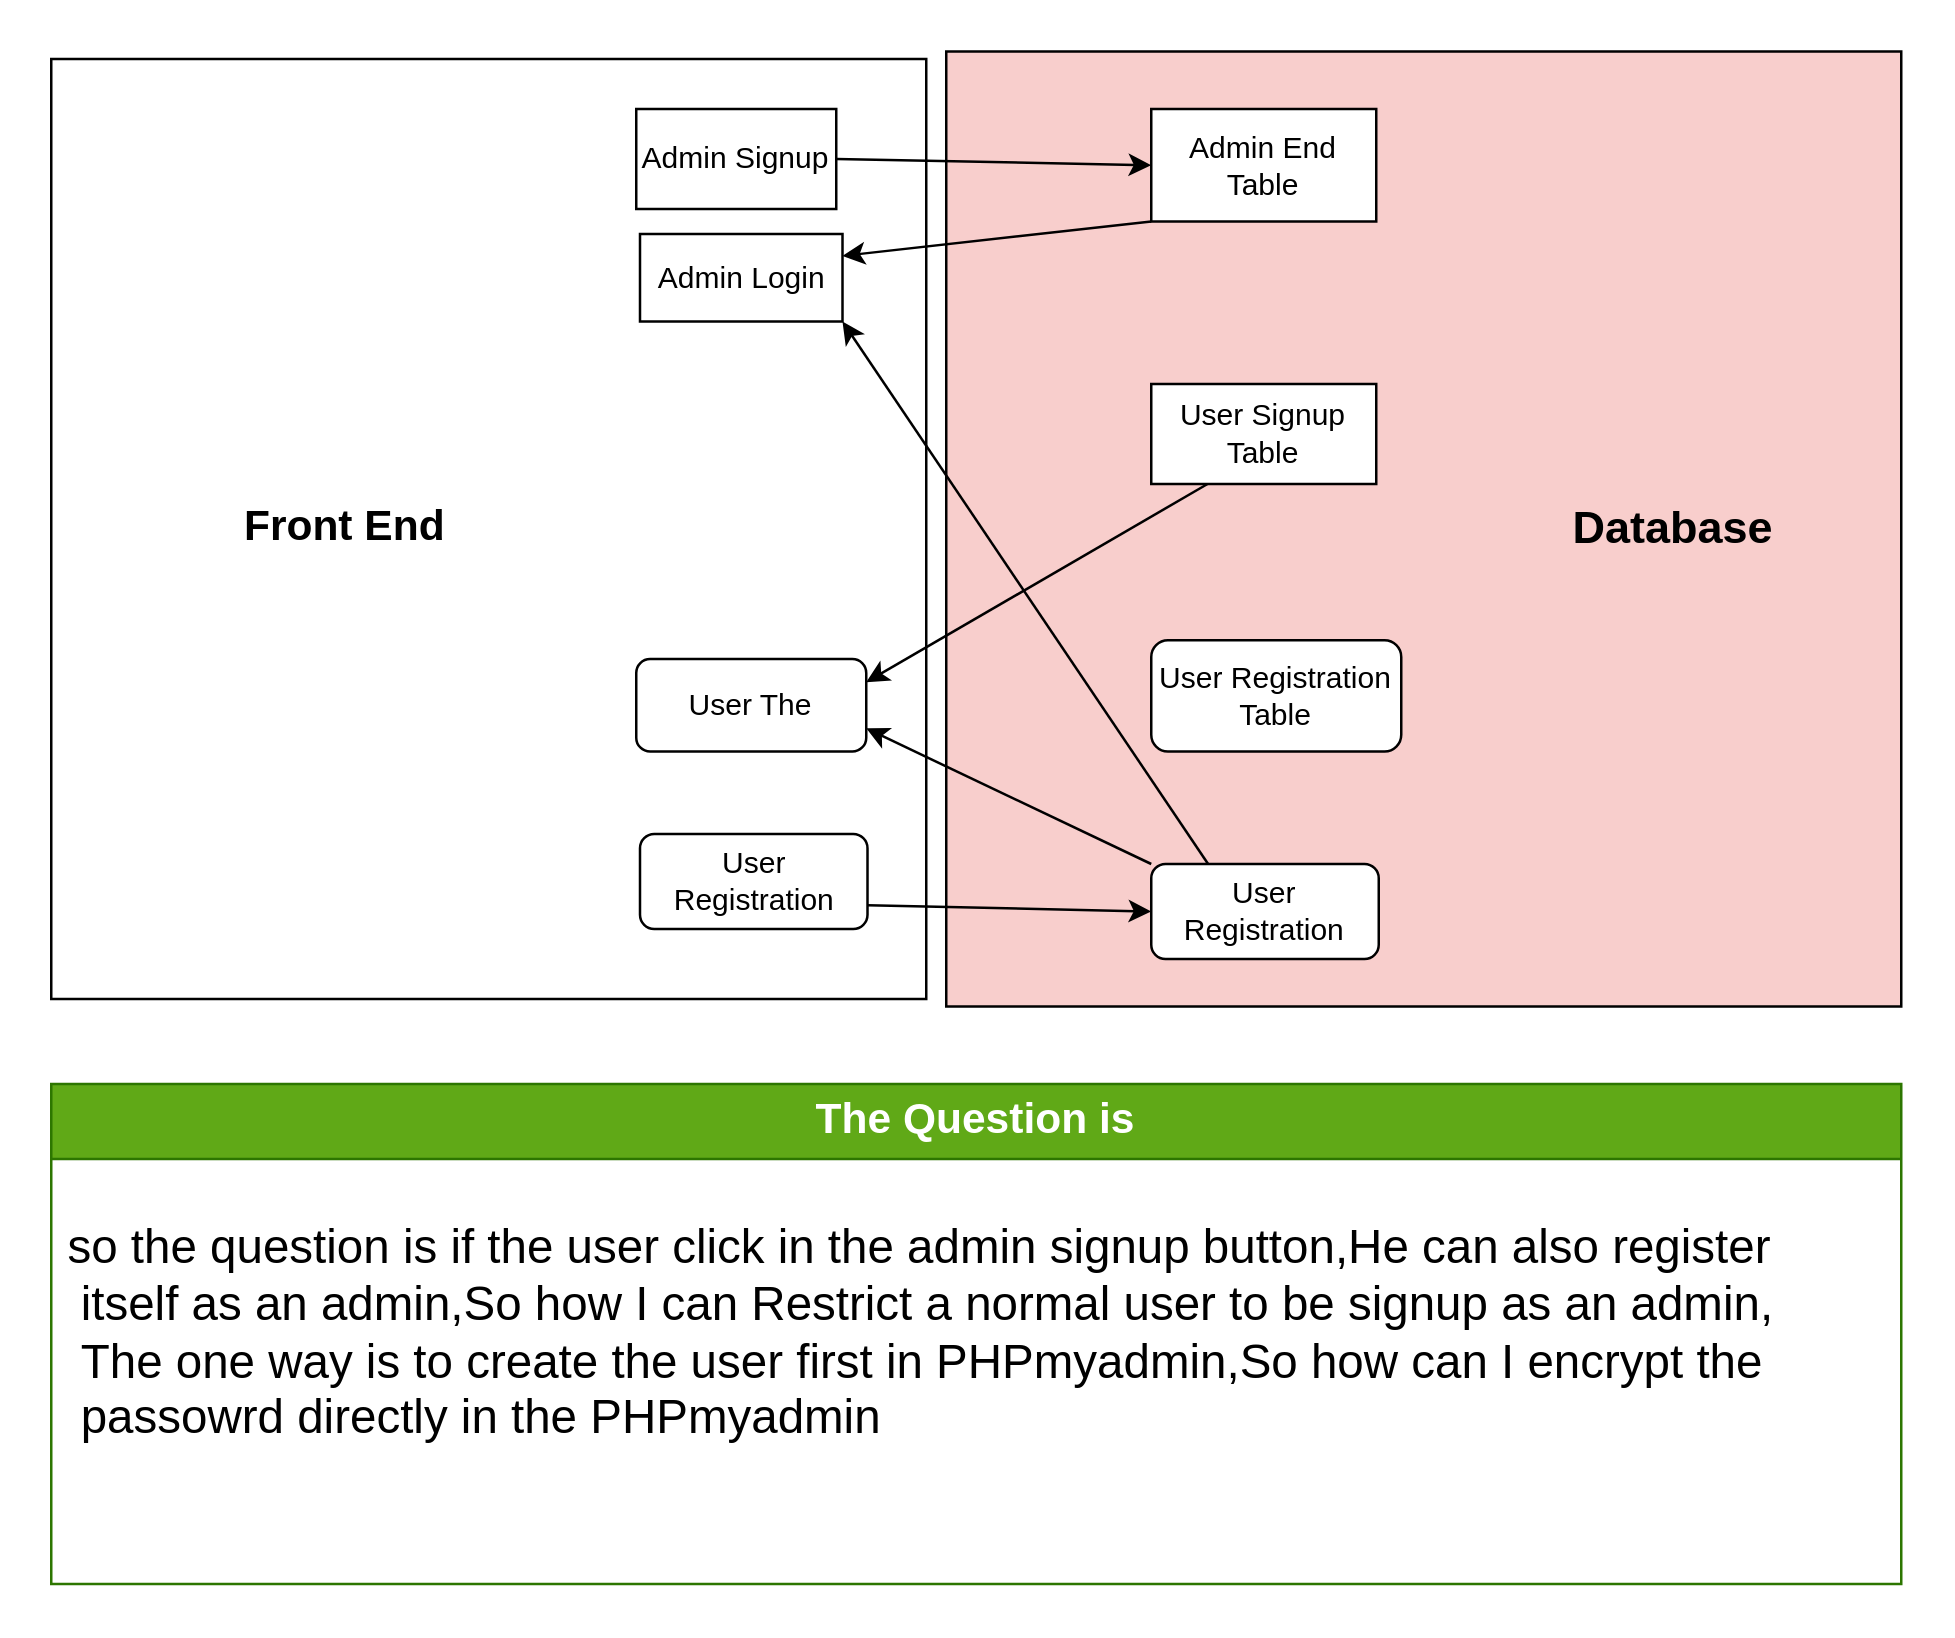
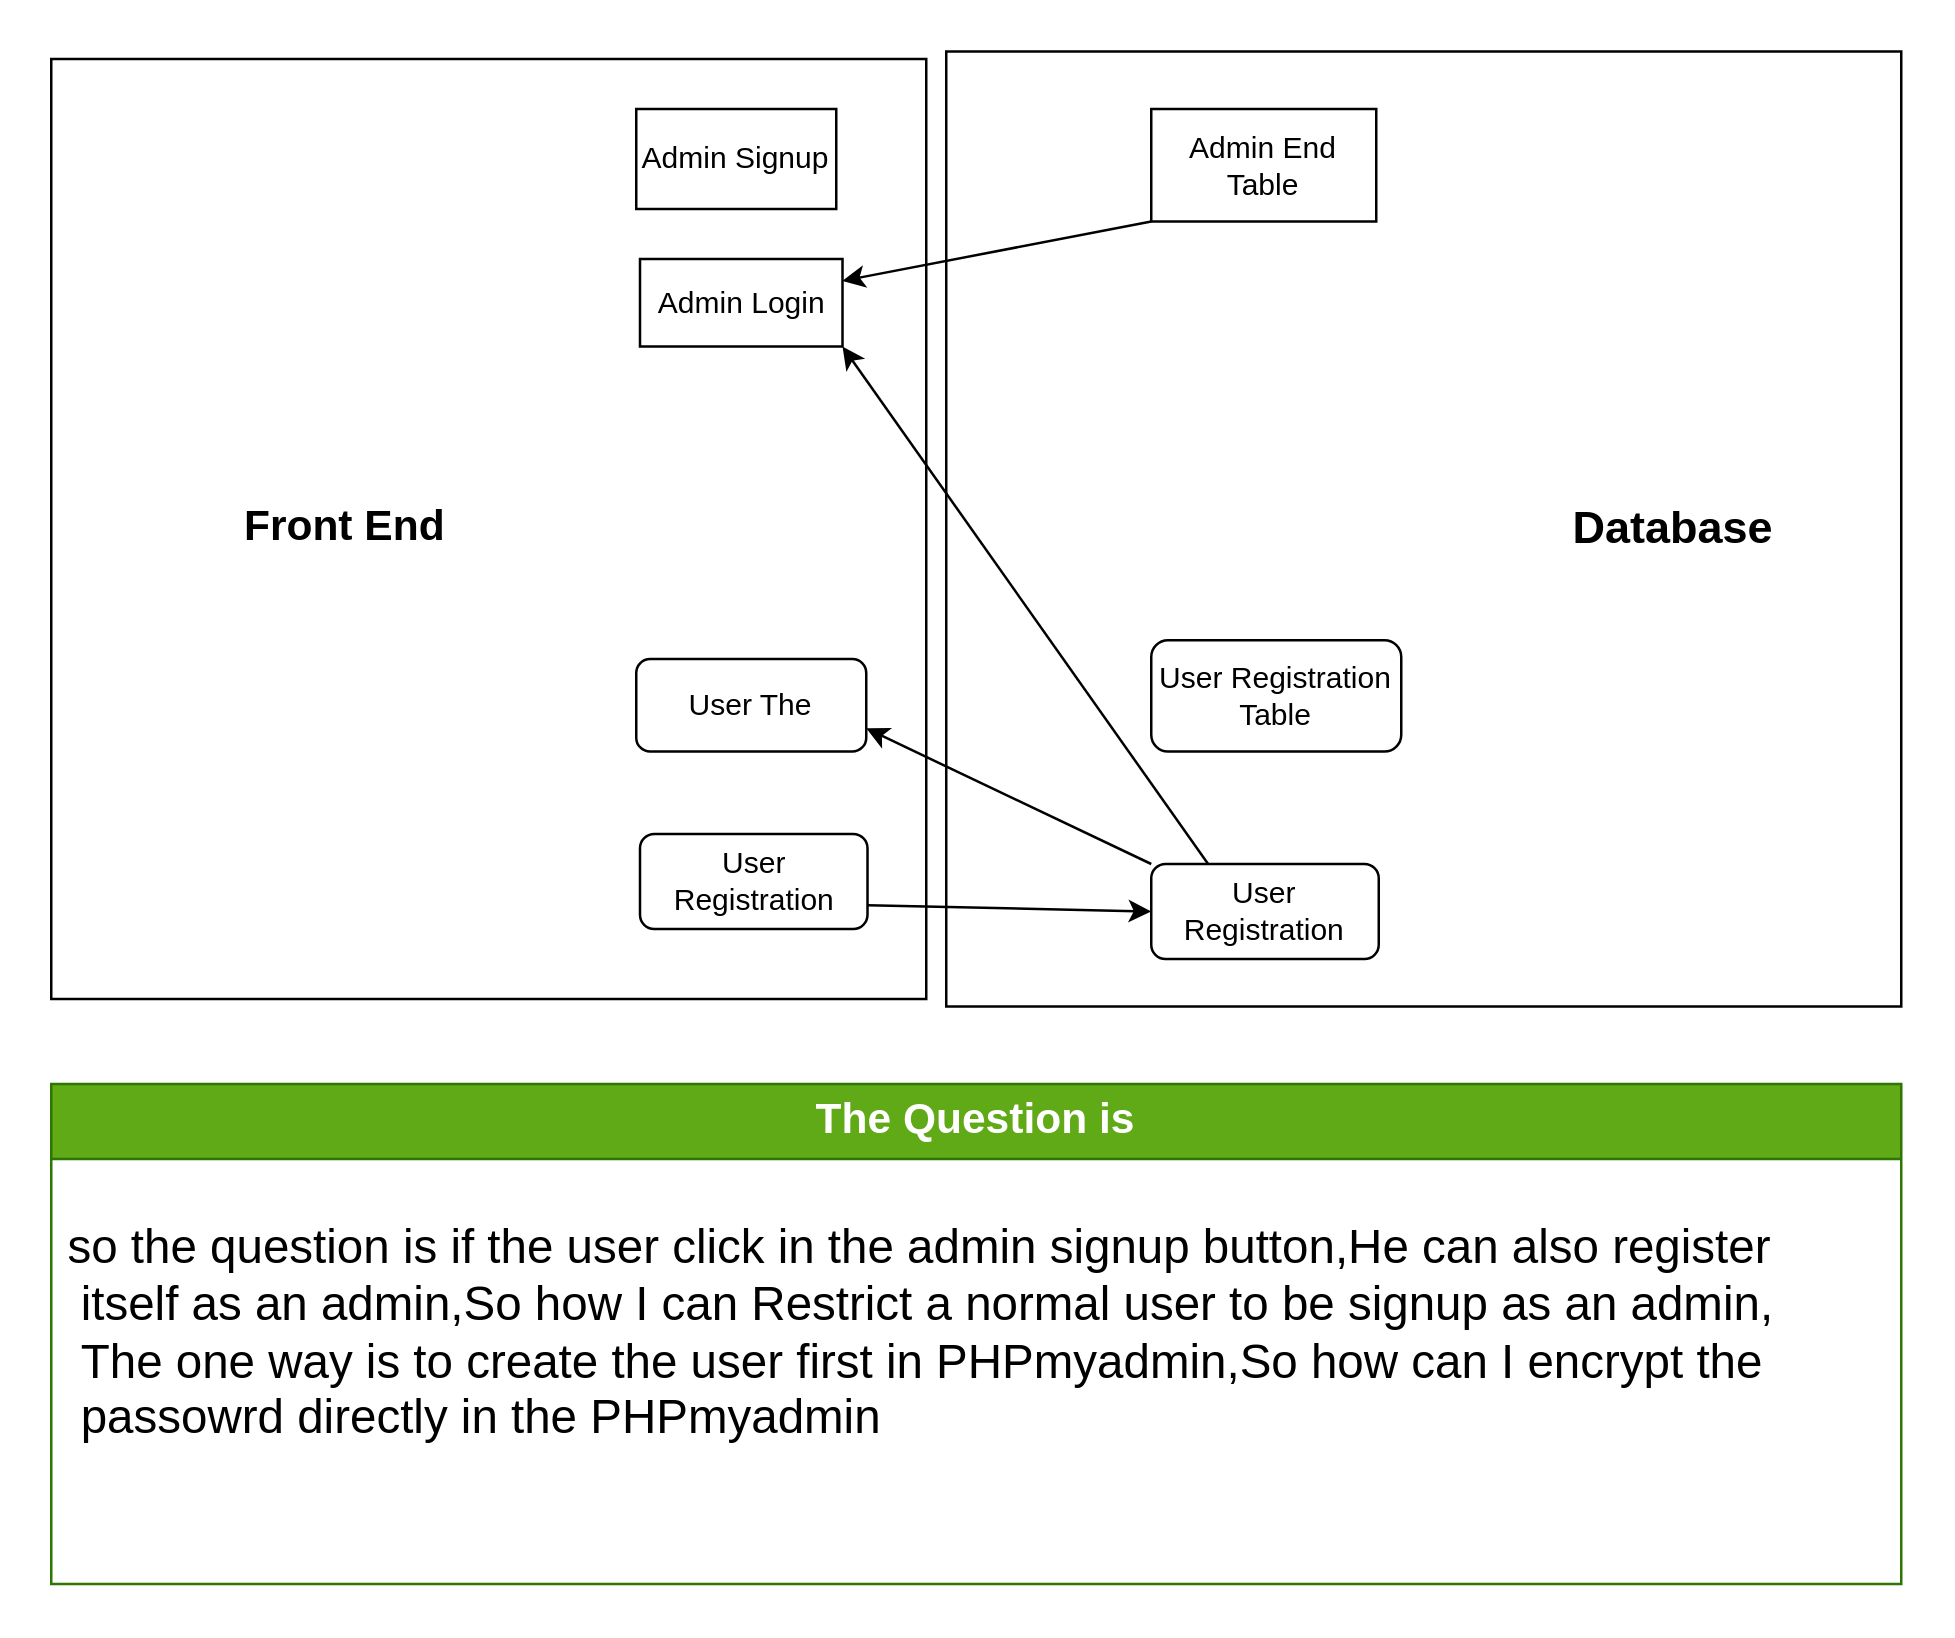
edge "Admin Signup" -> "Admin End Table": removed
node "Admin Login": moved (741, 278) -> (741, 303)
node "User Signup Table": removed
node "Database": fillcolor #f8cecc -> #ffffff
edge "User Signup Table" -> "User The": removed
